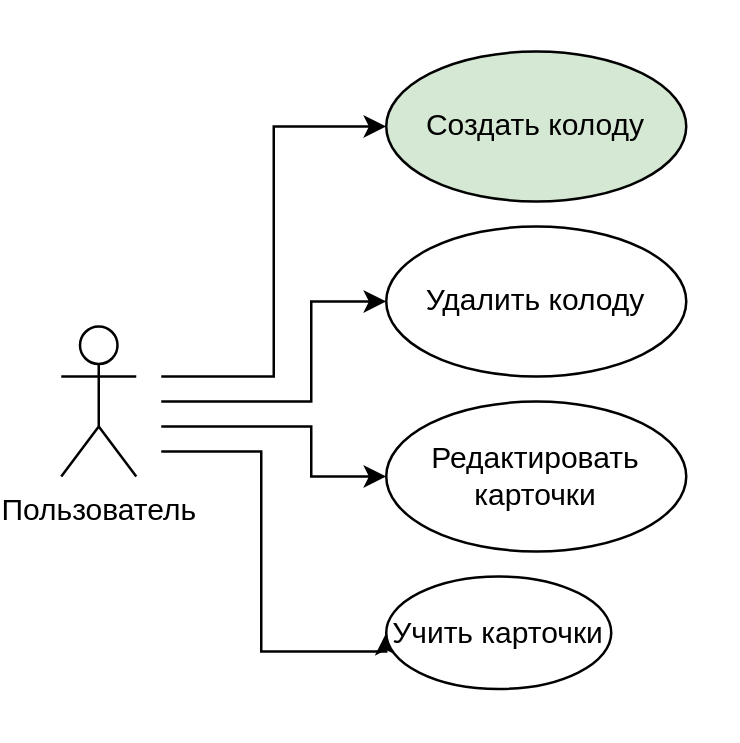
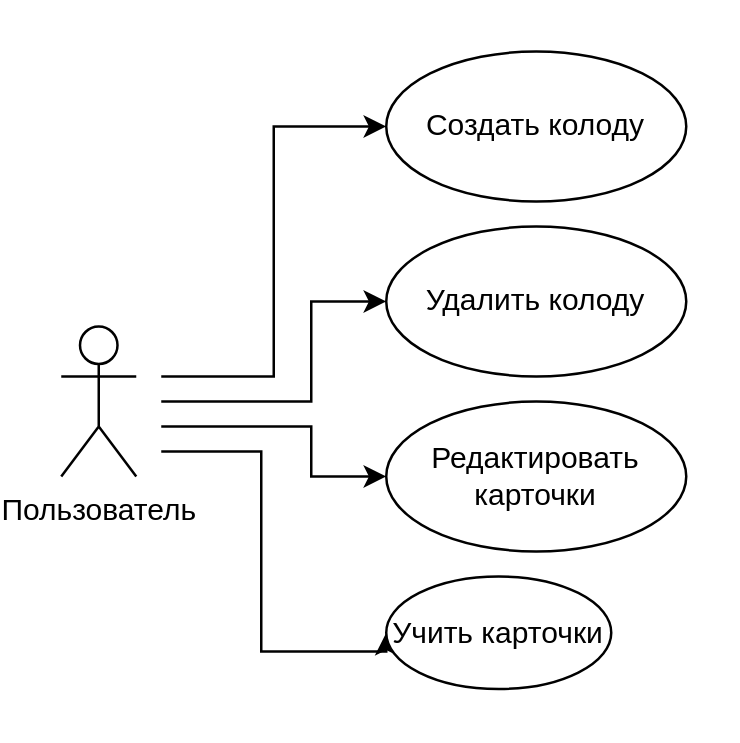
node "Создать колоду": fillcolor #d5e8d4 -> #ffffff
